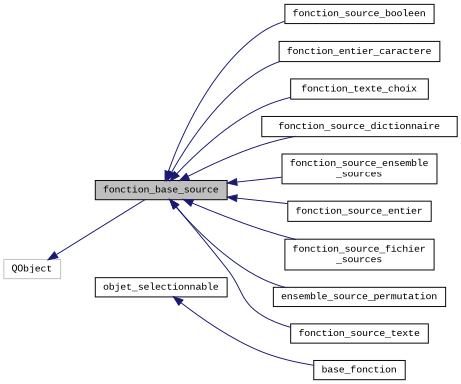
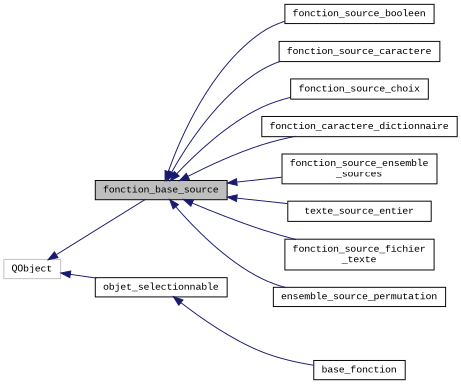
node "fonction_entier_caractere": label "fonction_entier_caractere" -> "fonction_source_caractere"
node "fonction_texte_choix": label "fonction_texte_choix" -> "fonction_source_choix"
node "fonction_source_dictionnaire": label "fonction_source_dictionnaire" -> "fonction_caractere_dictionnaire"
node "fonction_source_entier": label "fonction_source_entier" -> "texte_source_entier"
node "fonction_source_fichier _sources": label "fonction_source_fichier _sources" -> "fonction_source_fichier _texte"
edge "objet_selectionnable" -> "QObject": added
node "fonction_source_texte": removed
